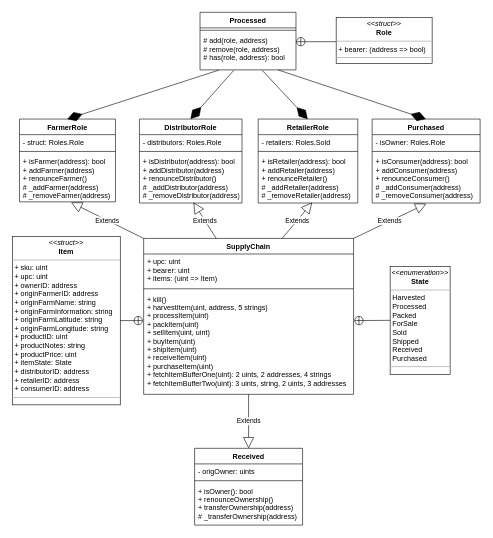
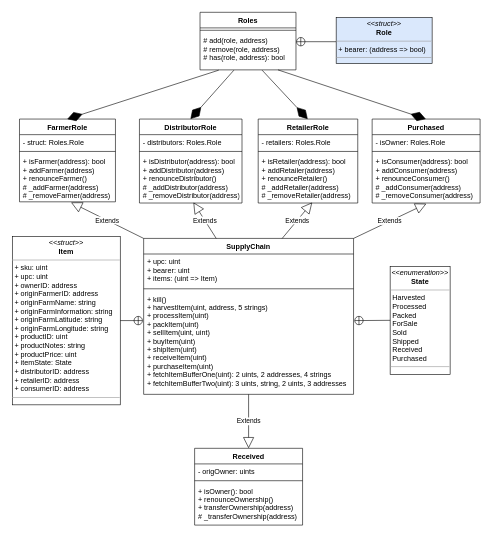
node "Processed": label "Processed" -> "Roles"
node "<<struct>> Role + bearer: (address => bool)": fillcolor #ffffff -> #dae8fc
node "- retailers: Roles.Sold": label "- retailers: Roles.Sold" -> "- retailers: Roles.Role"
